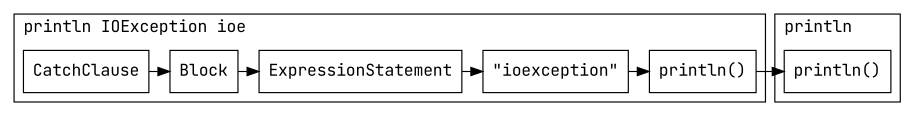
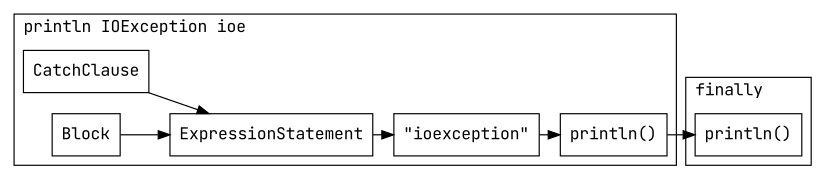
cluster "println": label "println" -> "finally"
edge "CatchClause" -> "Block": now "CatchClause" -> "ExpressionStatement"
